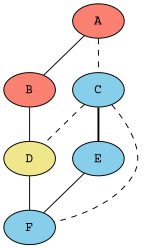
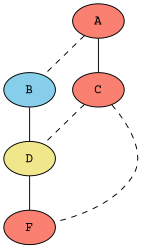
edge "A" -- "B": style solid -> dashed
edge "A" -- "C": style dashed -> solid
node "B": fillcolor salmon -> skyblue
node "C": fillcolor skyblue -> salmon
node "E": removed
node "F": fillcolor skyblue -> salmon
